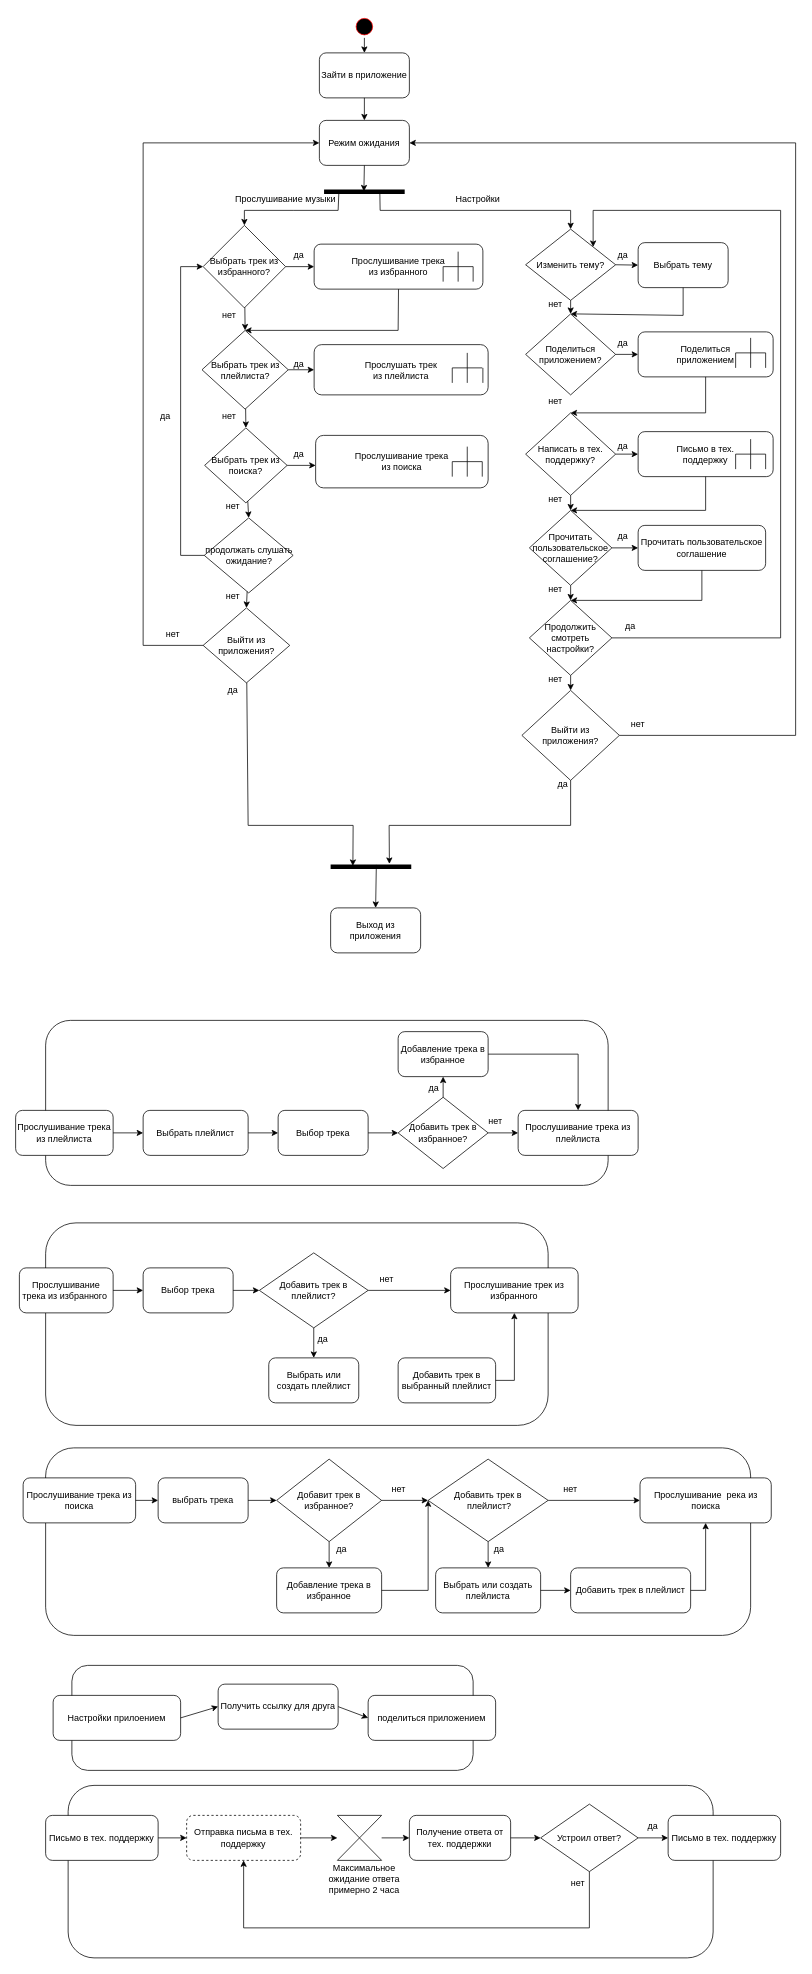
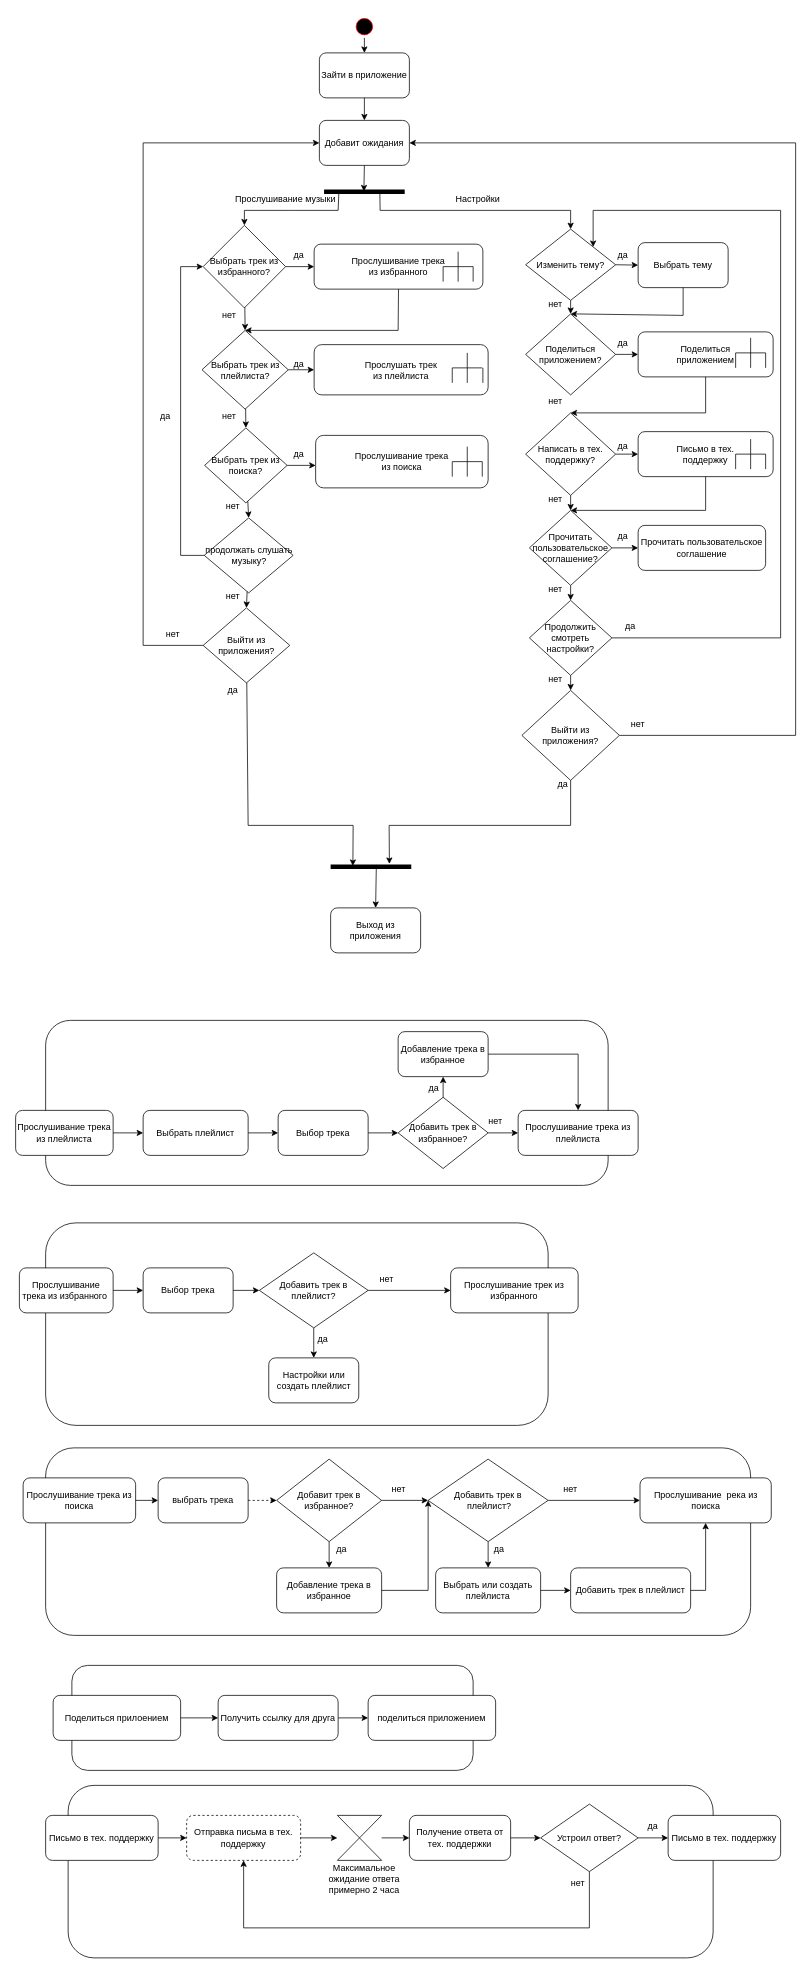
node "Режим ожидания": label "Режим ожидания" -> "Добавит ожидания"
node "продолжать слушать ожидание?": label "продолжать слушать ожидание?" -> "продолжать слушать музыку?"
edge "Прочитать пользовательское соглашение" -> "Продолжить смотреть настройки?": removed
edge "Добавить трек в выбранный плейлист" -> "Прослушивание трек из избранного": removed
node "Выбрать или создать плейлист": label "Выбрать или создать плейлист" -> "Настройки или создать плейлист"
node "Добавить трек в выбранный плейлист": removed
edge "выбрать трека" -> "Добавит трек в избранное?": style solid -> dashed
node "Получить ссылку для друга": moved (278, 1707) -> (278, 1718)
node "Настройки прилоением": label "Настройки прилоением" -> "Поделиться прилоением"
